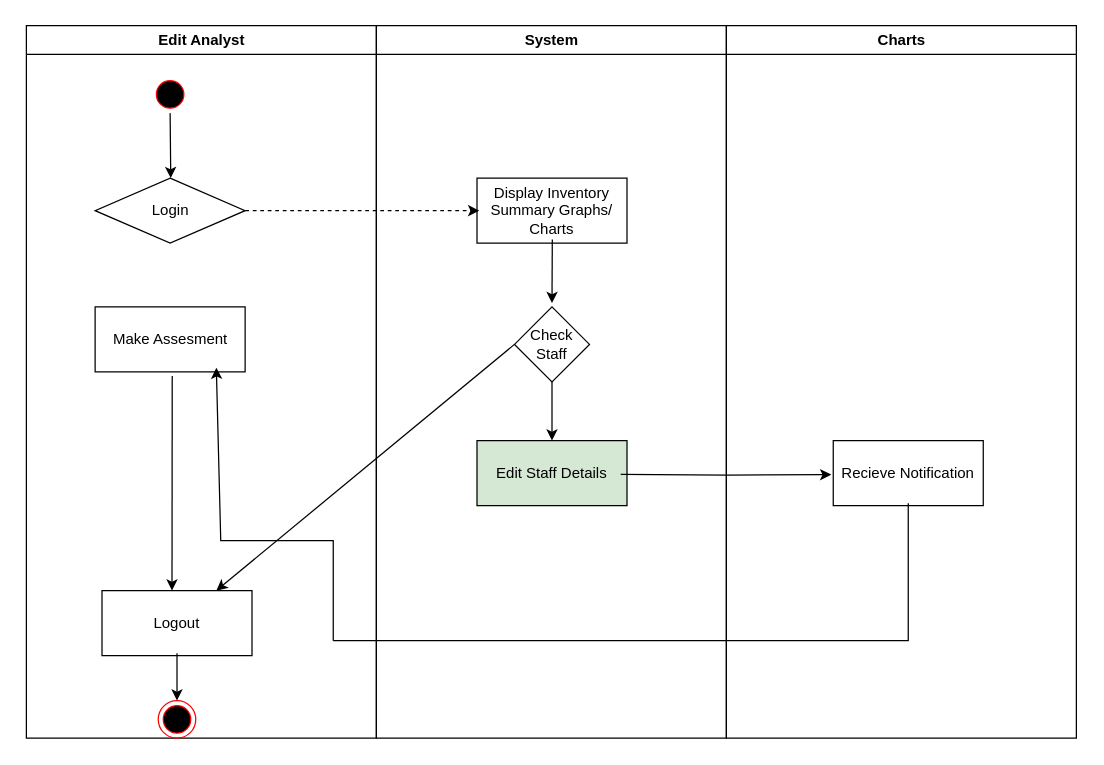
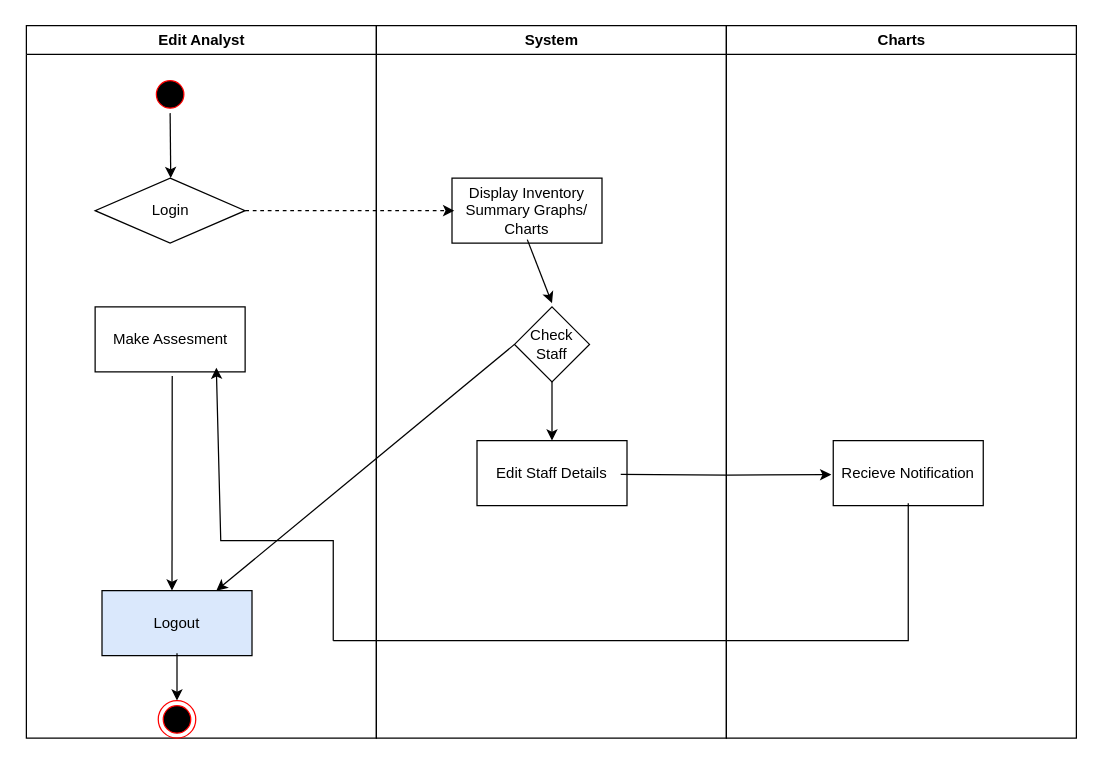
node "Display Inventory Summary Graphs/ Charts": moved (552, 211) -> (527, 211)
node "Edit Staff Details": fillcolor #d5e8d4 -> #ffffff
node "Logout": fillcolor #ffffff -> #dae8fc
